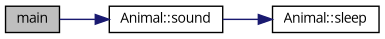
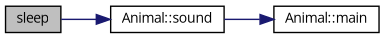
node "main": label "main" -> "sleep"
node "Animal::sleep": label "Animal::sleep" -> "Animal::main"
